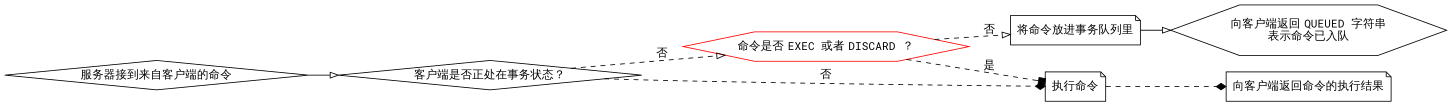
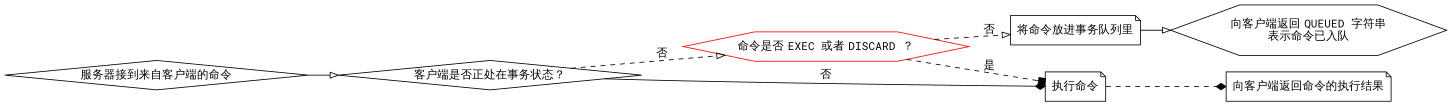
edge "客户端是否正处在事务状态？" -> "执行命令": style dashed -> solid
